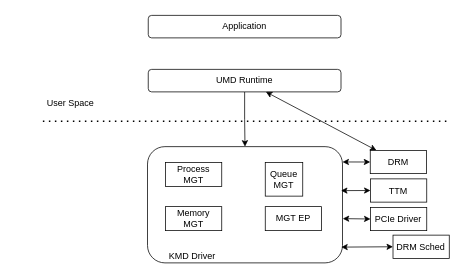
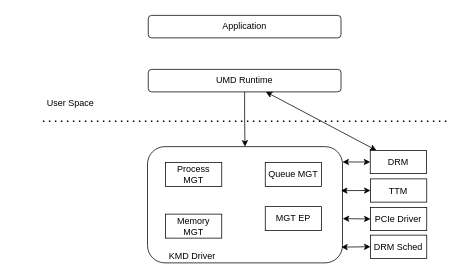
node "Queue MGT": size 38x34 -> 56x24
node "Memory MGT": moved (194, 219) -> (194, 226)
node "DRM Sched": moved (421, 247) -> (399, 247)
